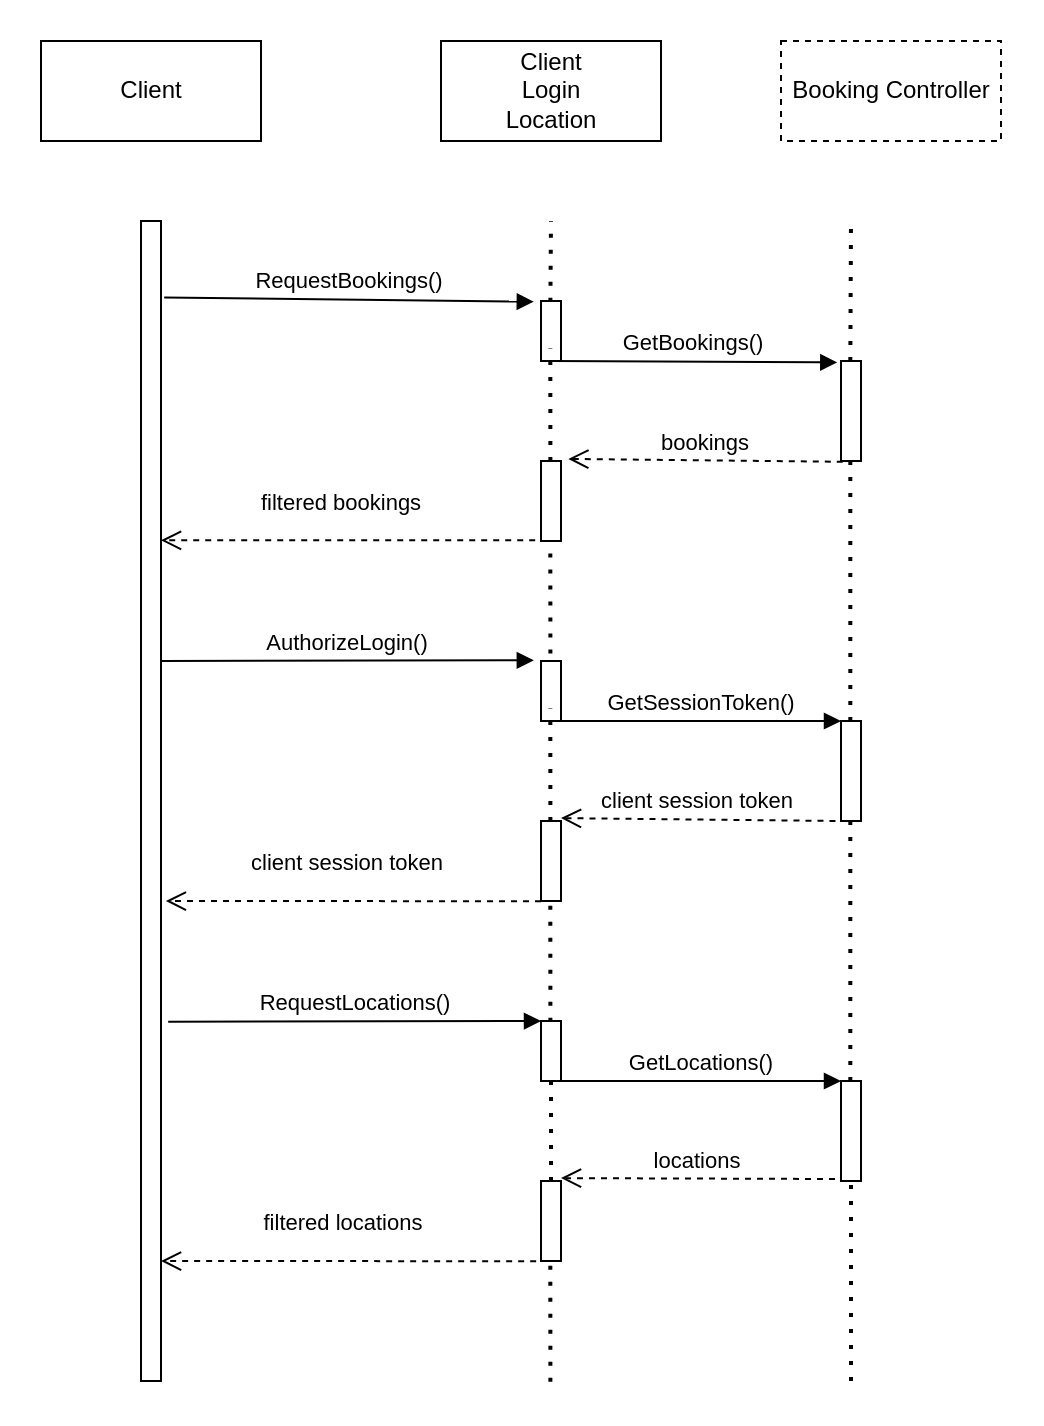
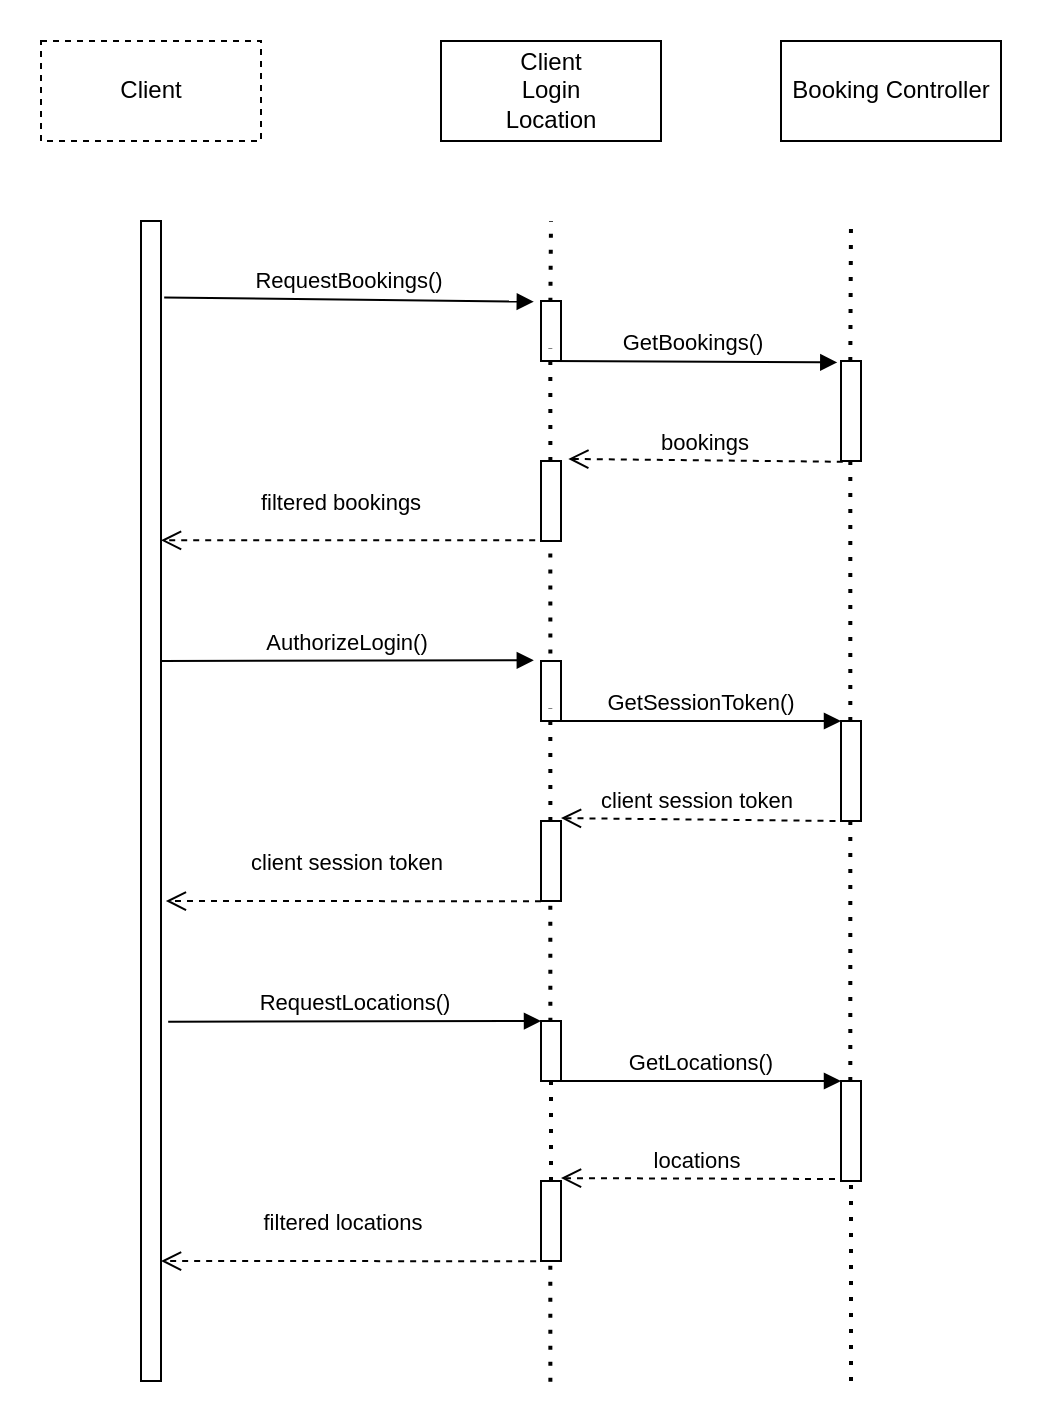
node "Client": style solid -> dashed
node "Booking Controller": style dashed -> solid
